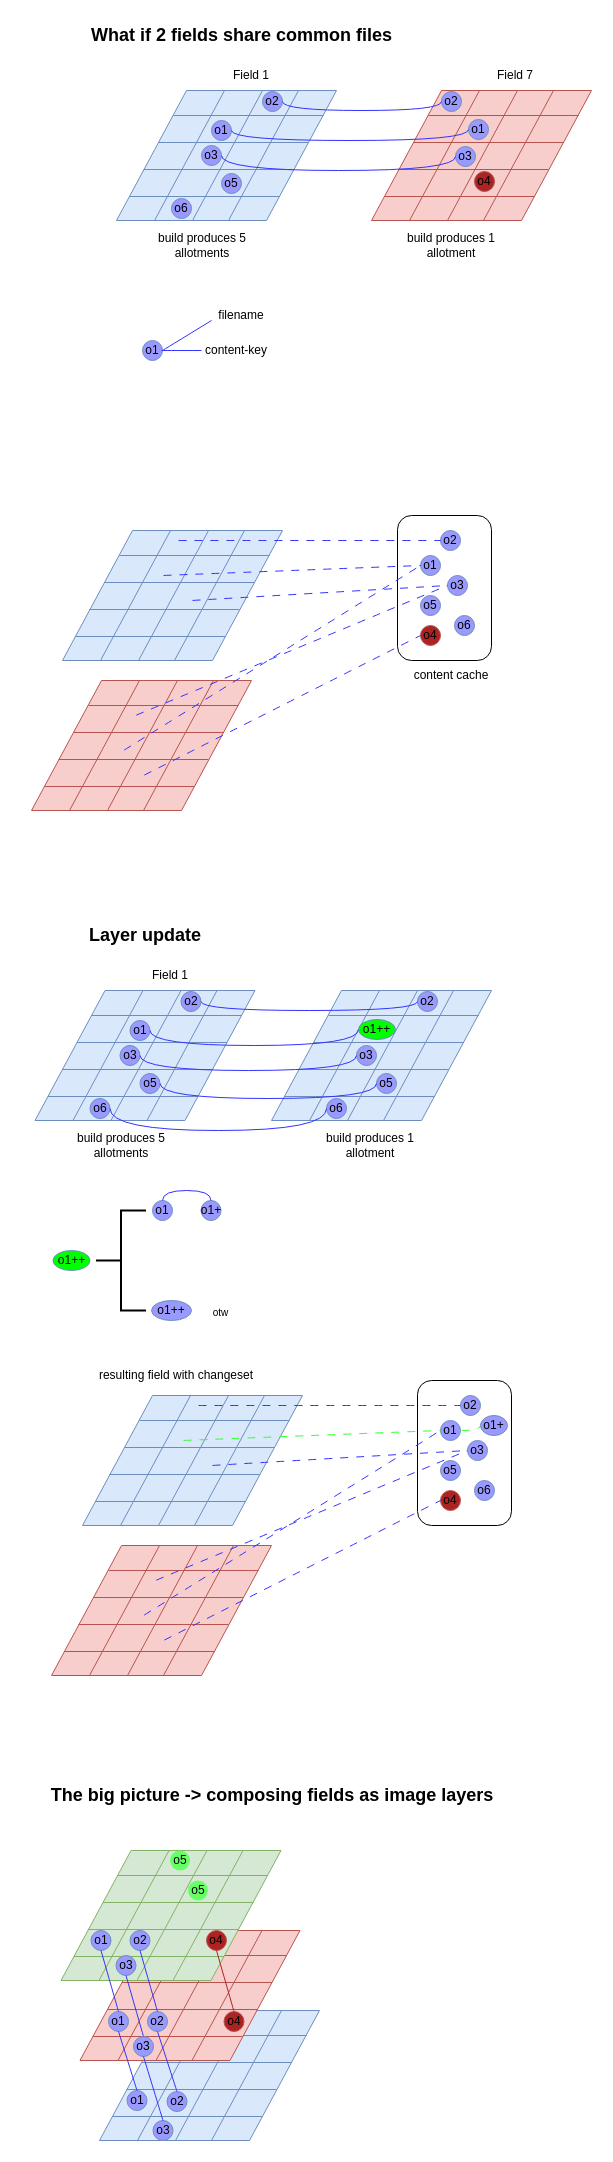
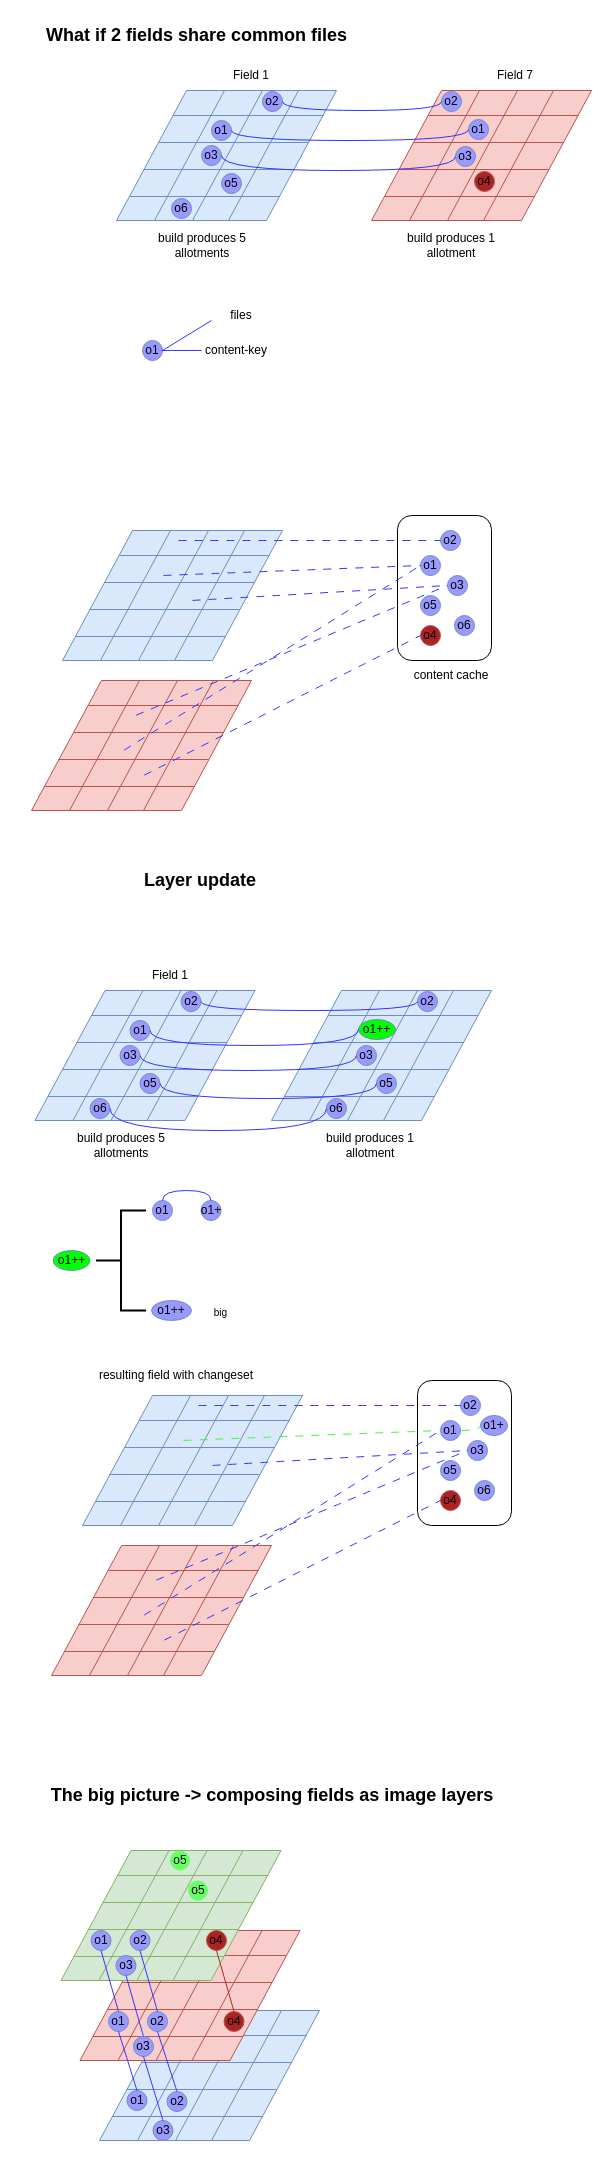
node "What if 2 fields share common files": moved (242, 36) -> (197, 36)
node "filename": label "filename" -> "files"
node "Layer update": moved (145, 936) -> (200, 881)
node "otw": label "otw" -> "big"
